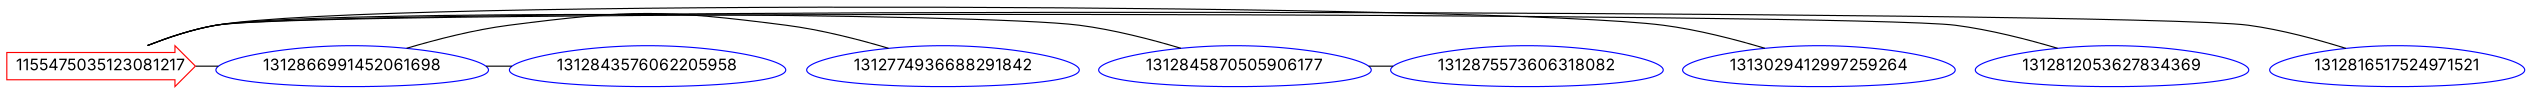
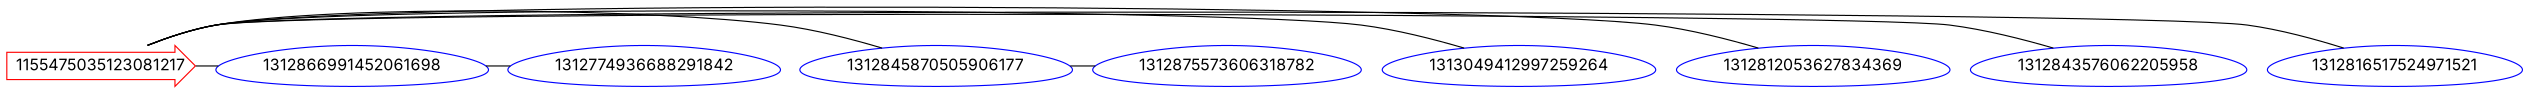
edge "1312866991452061698" -- "1312843576062205958": now "1155475035123081217" -- "1312843576062205958"
node "1312875573606318082": label "1312875573606318082" -> "1312875573606318782"
node "1313029412997259264": label "1313029412997259264" -> "1313049412997259264"
